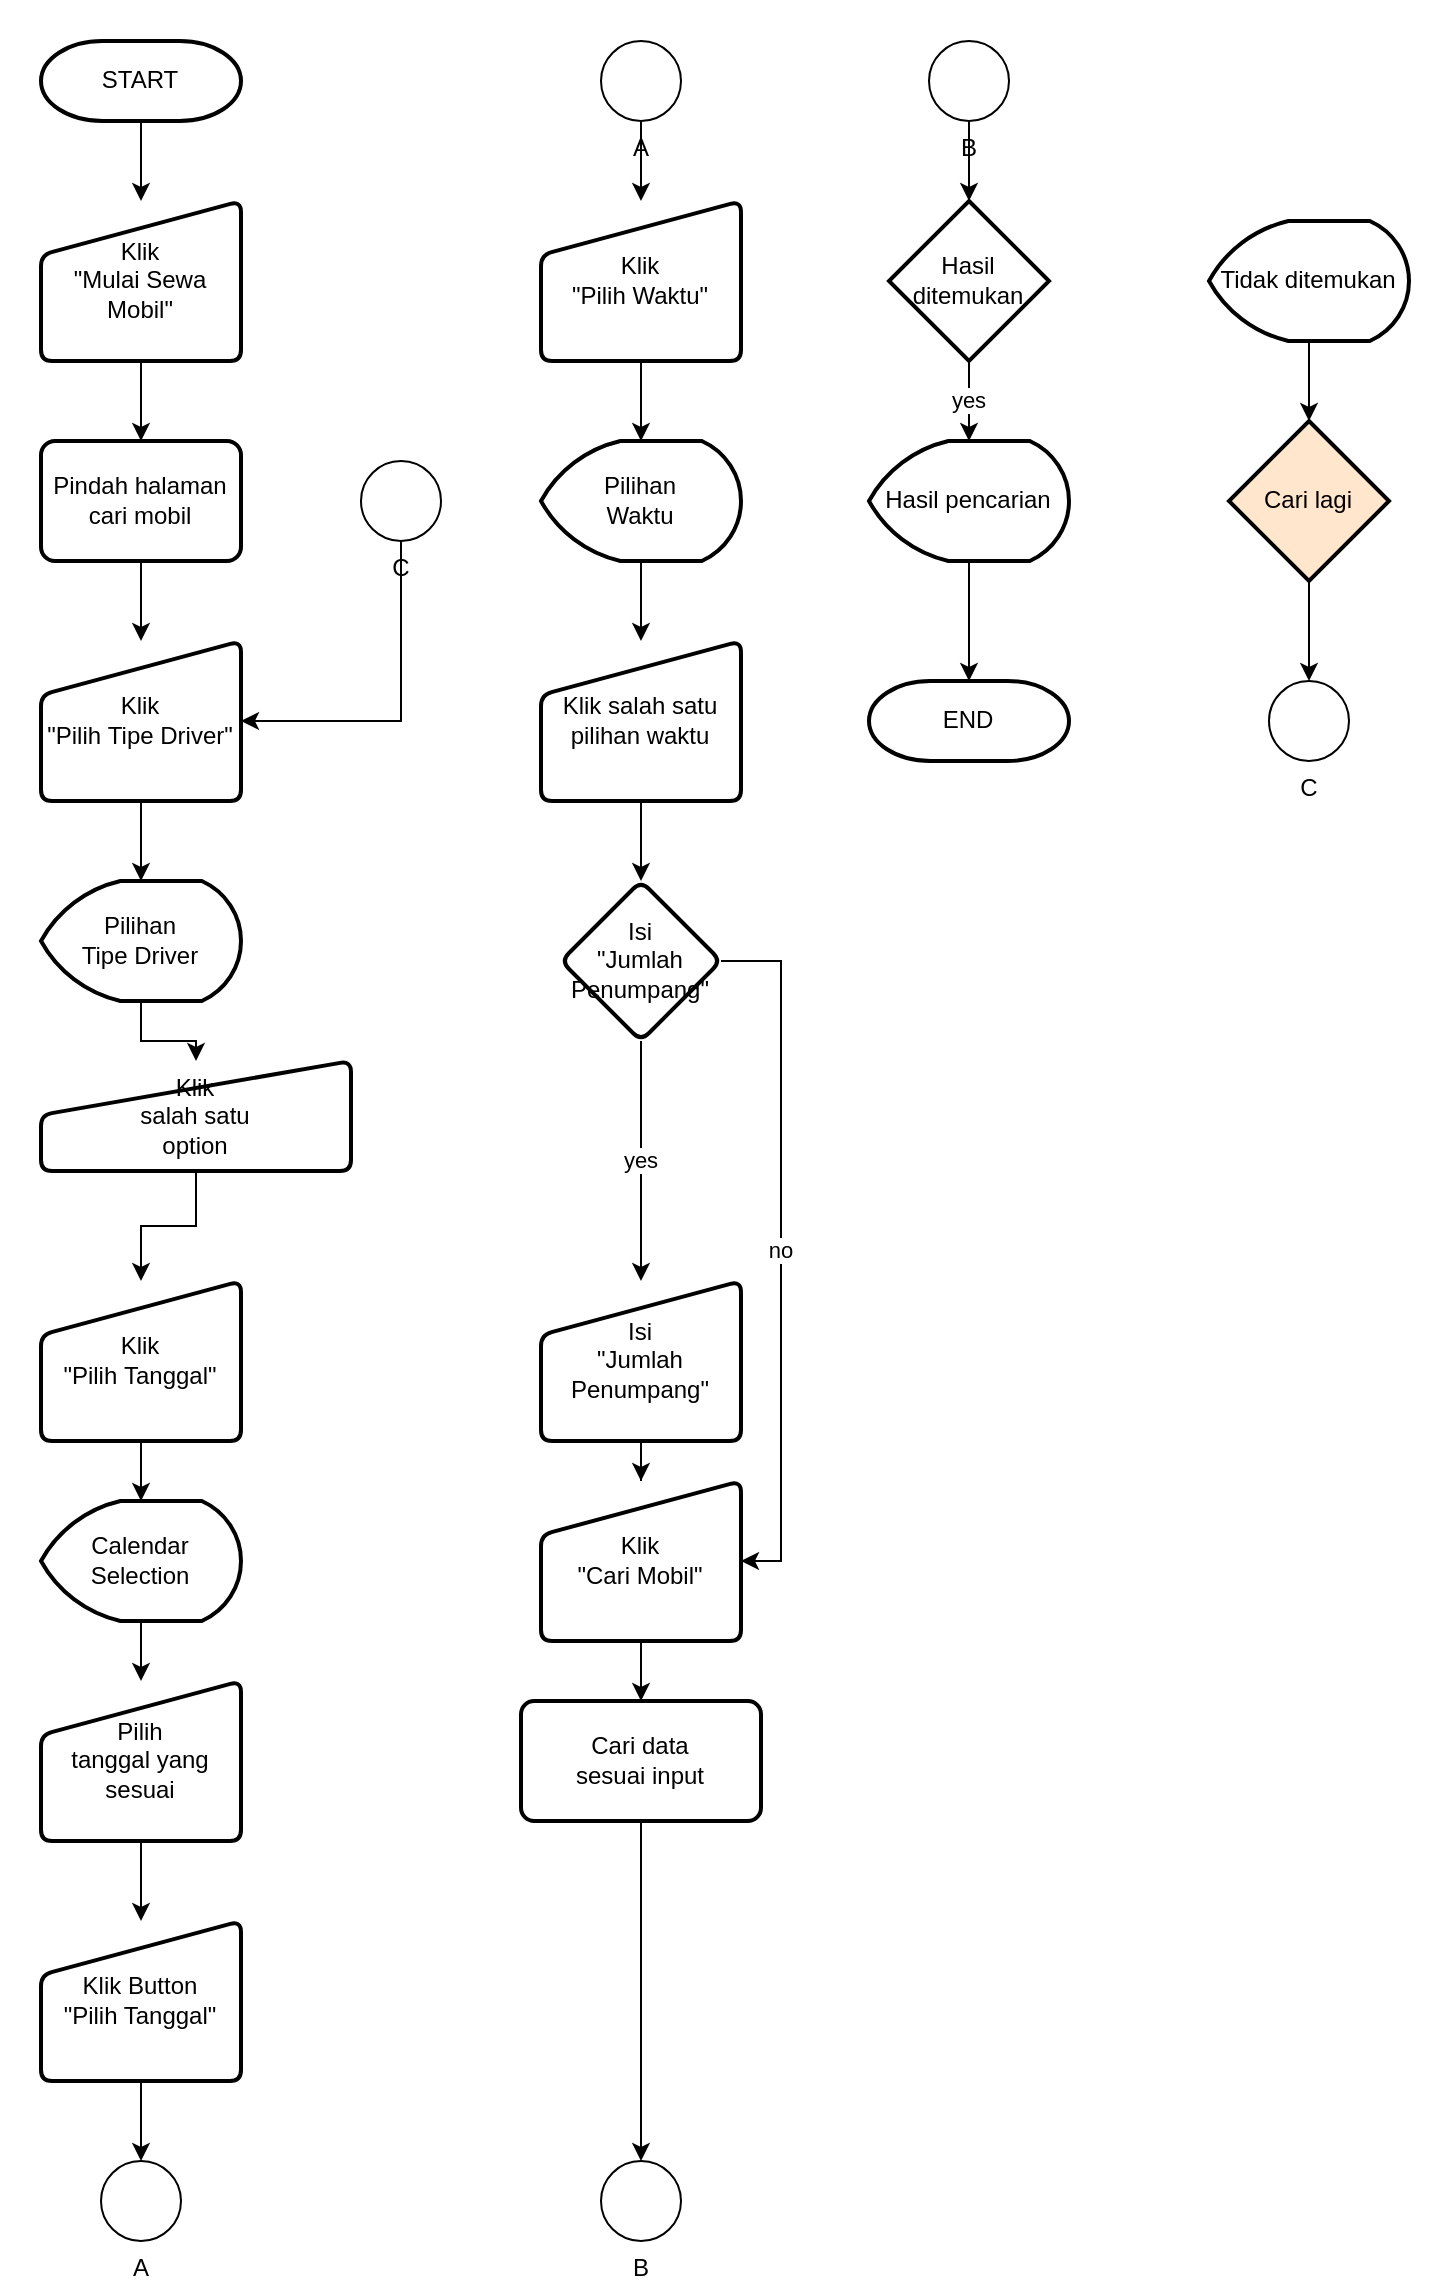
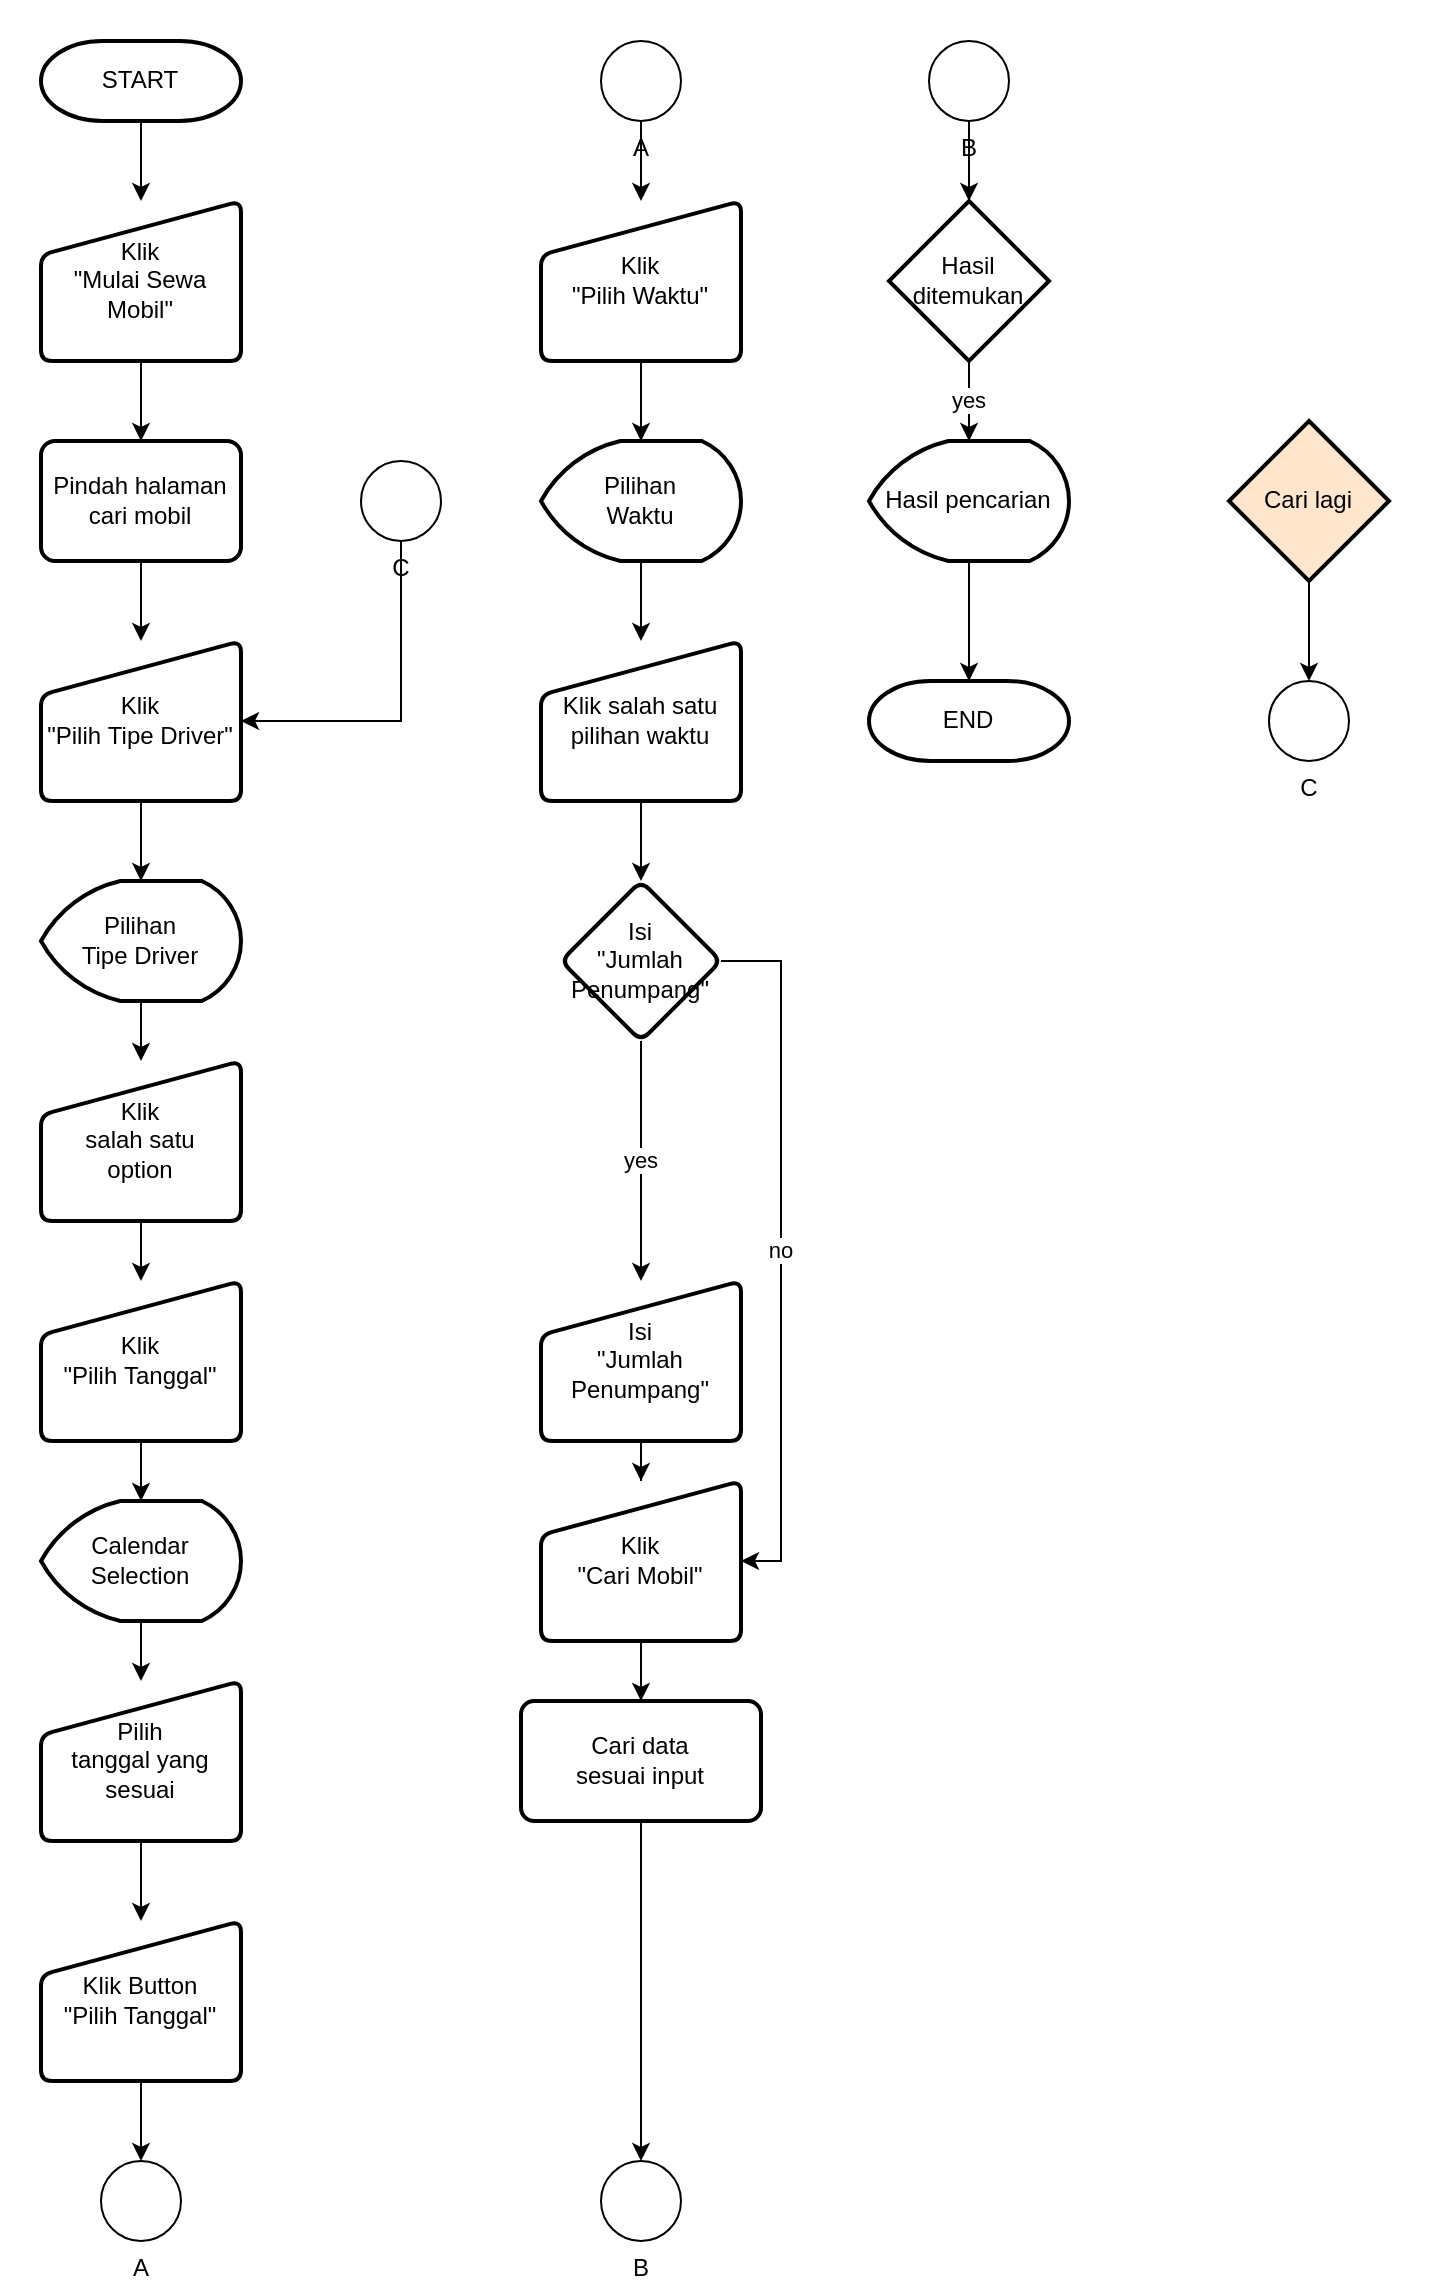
node "Tidak ditemukan": removed
edge "Tidak ditemukan" -> "Cari lagi": removed
node "Klik salah satu option": size 310x110 -> 200x160
